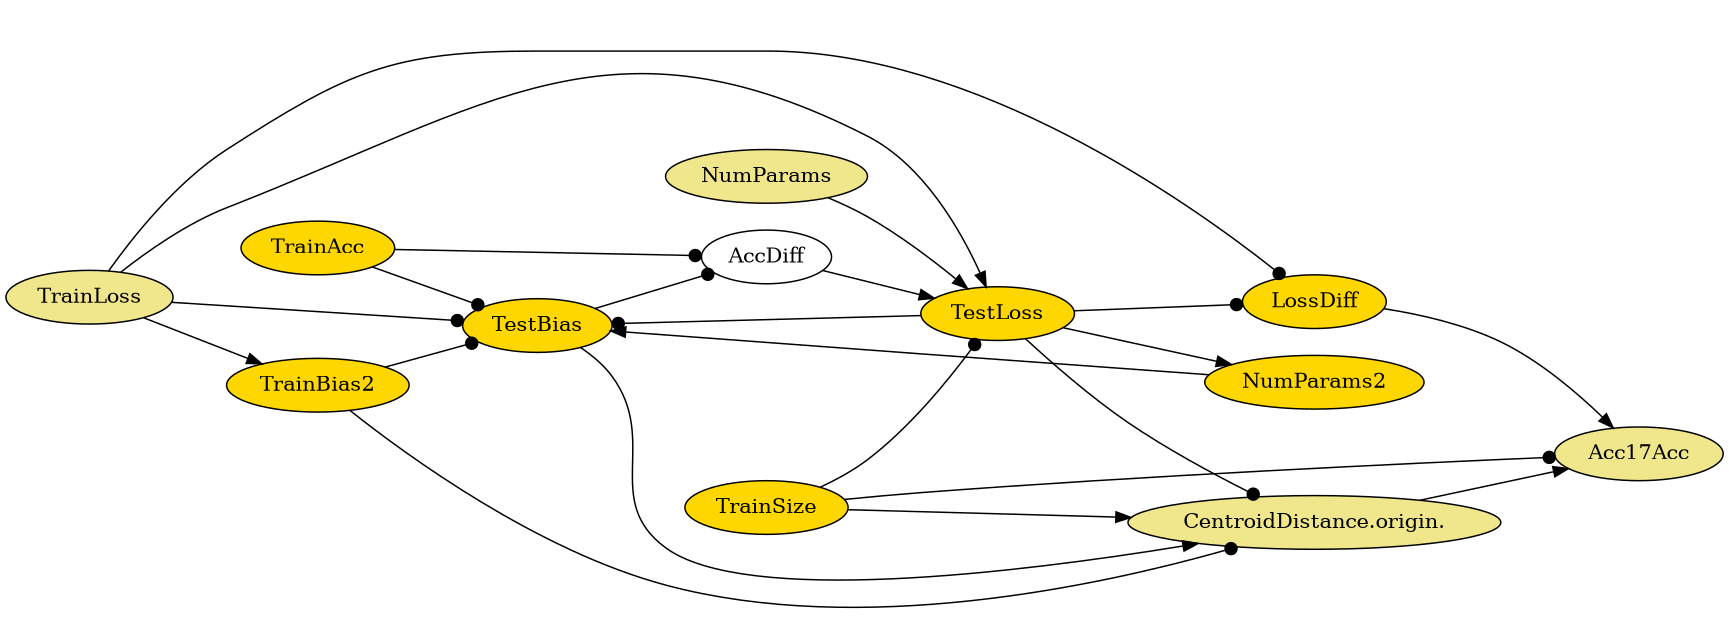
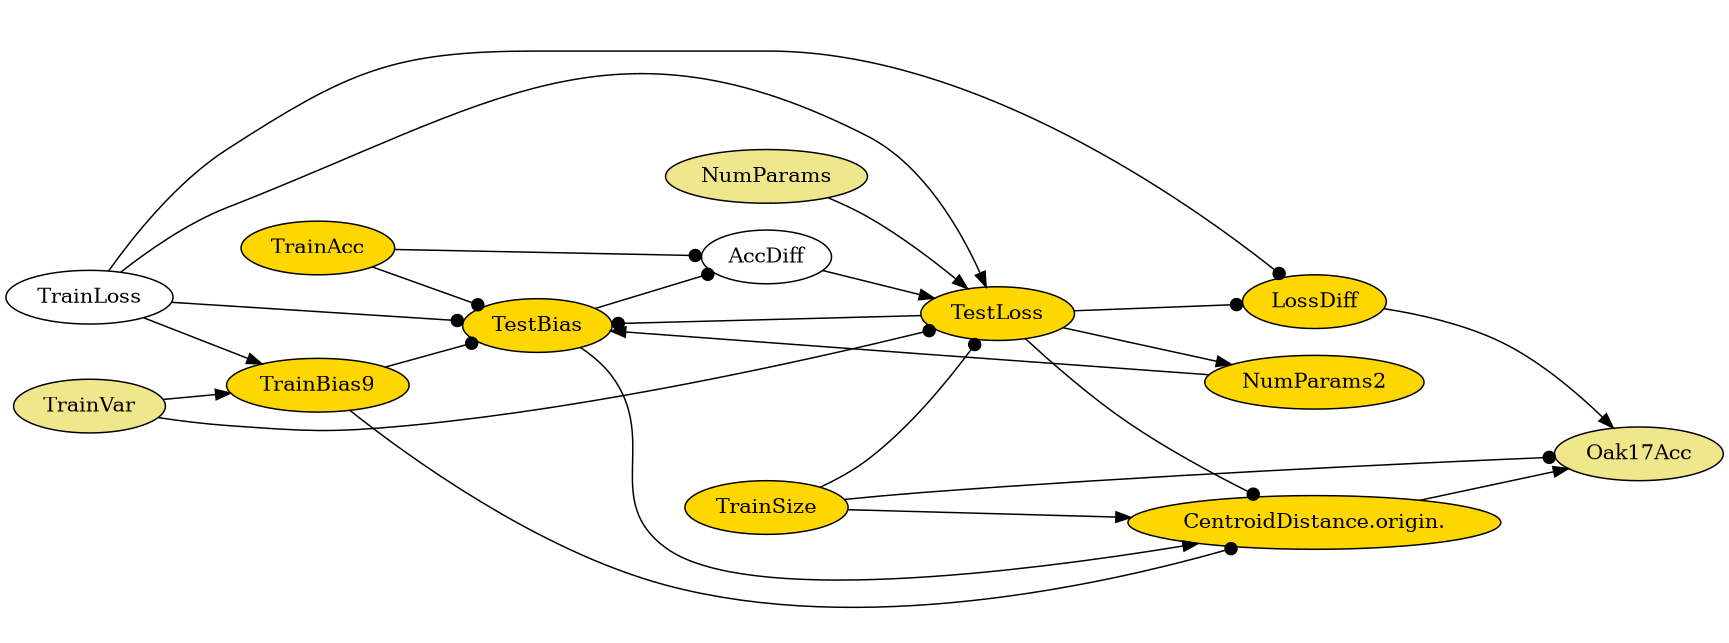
node "TrainLoss": fillcolor khaki -> white
node "TrainBias2": label "TrainBias2" -> "TrainBias9"
node "TrainVar": added
node "Acc17Acc": label "Acc17Acc" -> "Oak17Acc"
node "CentroidDistance.origin.": fillcolor khaki -> gold
